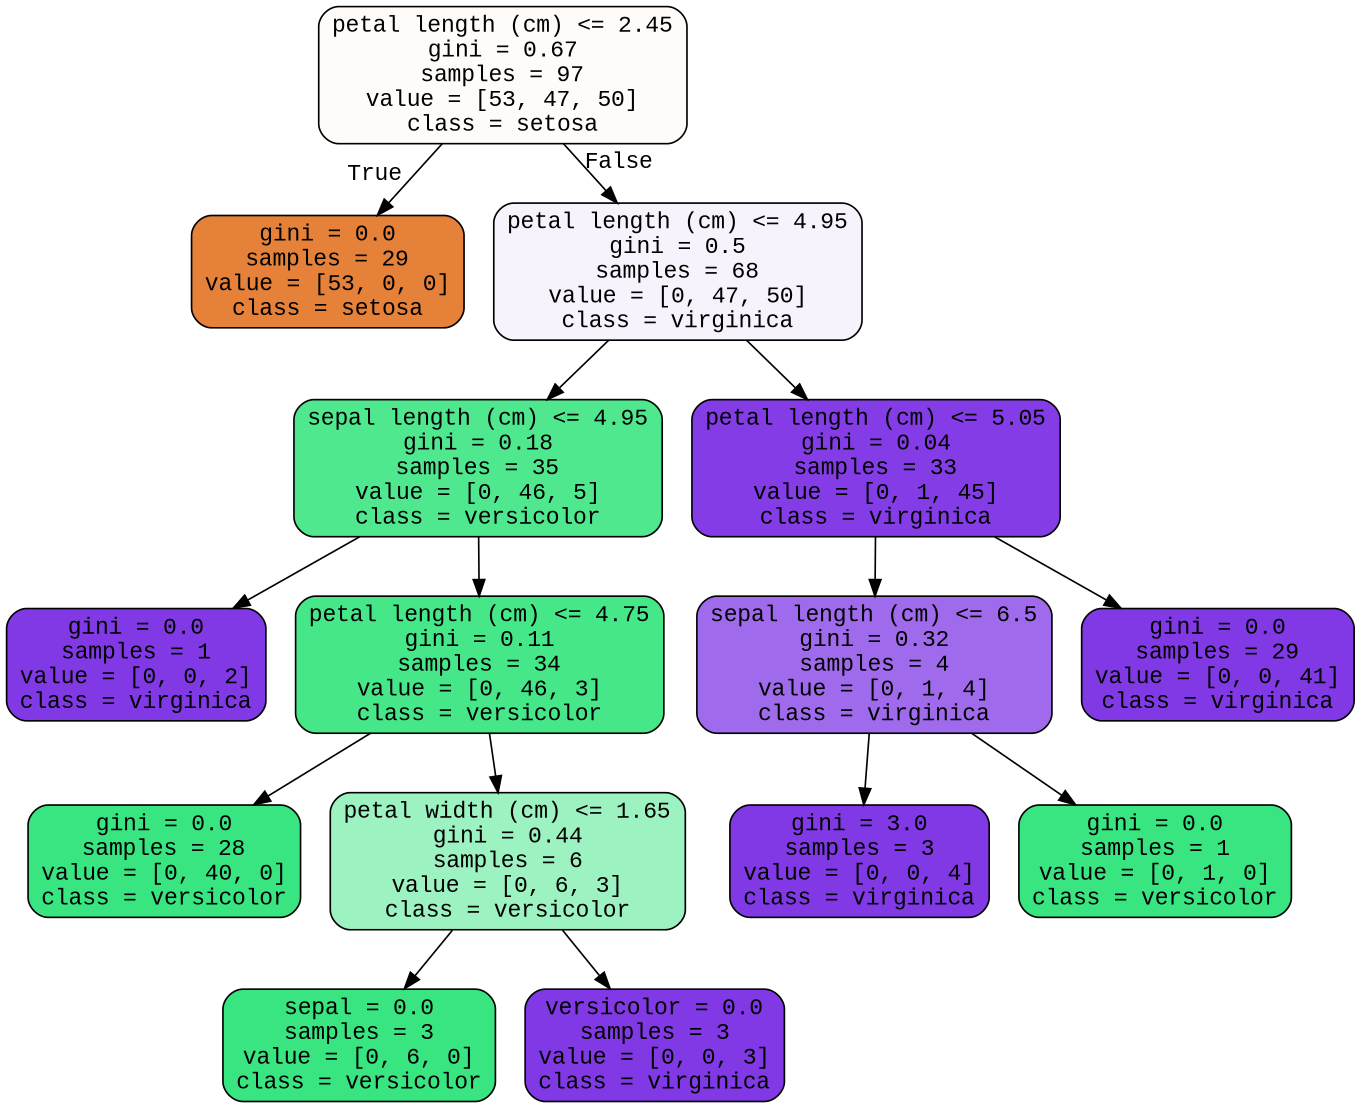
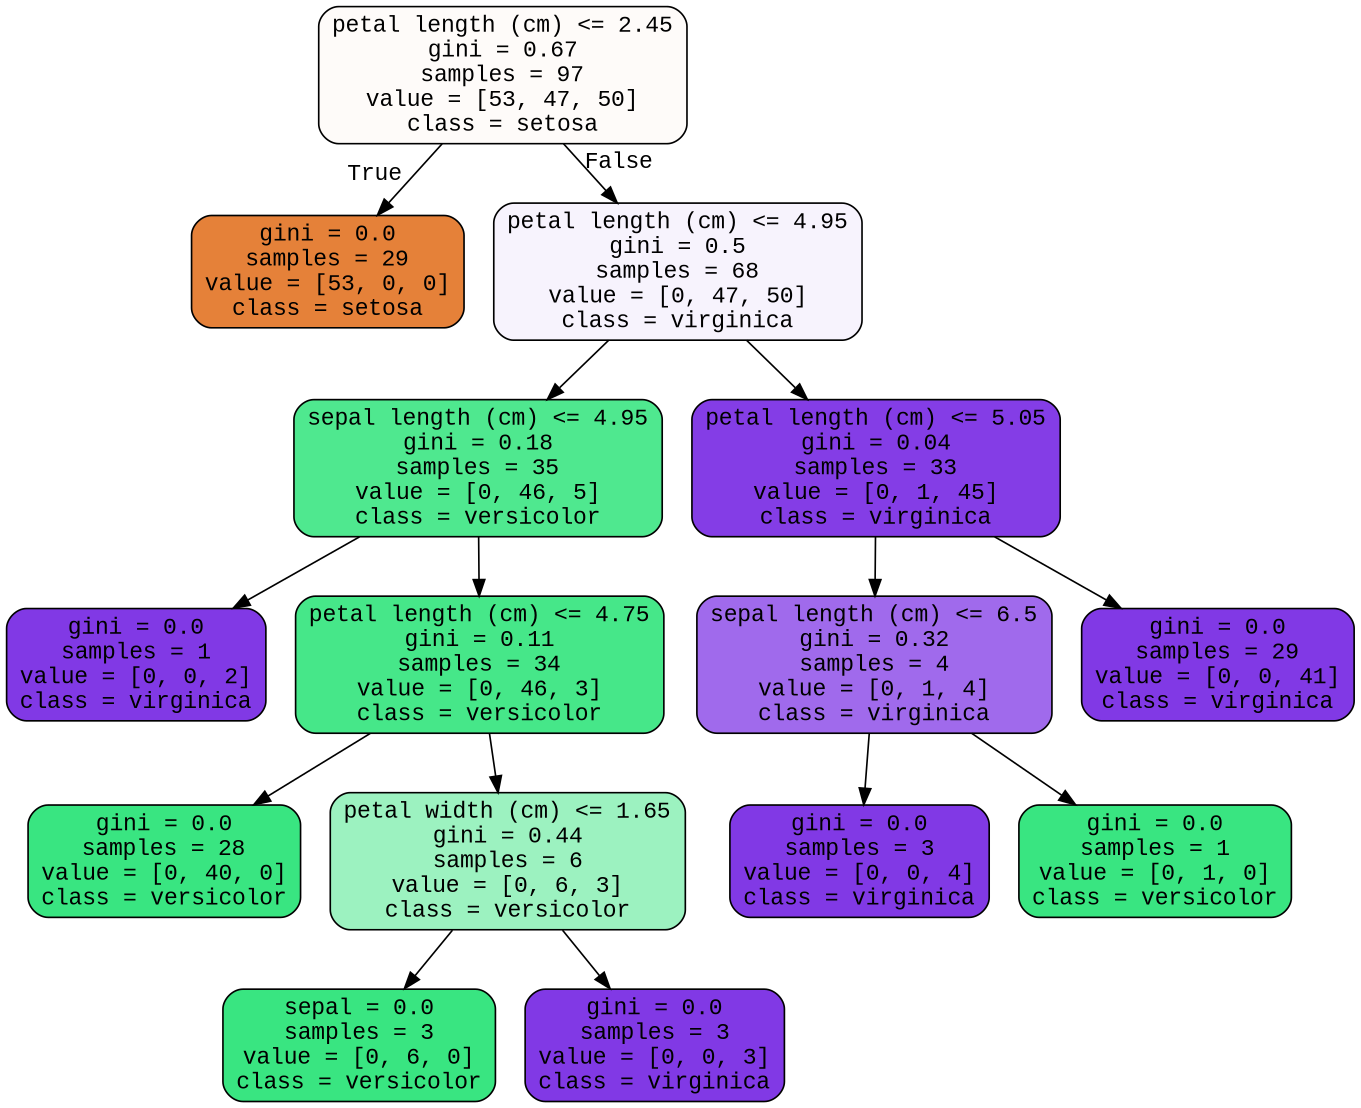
node "gini = 3.0 samples = 3 value = [0, 0, 4] class = virginica": label "gini = 3.0 samples = 3 value = [0, 0, 4] class = virginica" -> "gini = 0.0 samples = 3 value = [0, 0, 4] class = virginica"
node "versicolor = 0.0 samples = 3 value = [0, 0, 3] class = virginica": label "versicolor = 0.0 samples = 3 value = [0, 0, 3] class = virginica" -> "gini = 0.0 samples = 3 value = [0, 0, 3] class = virginica"
